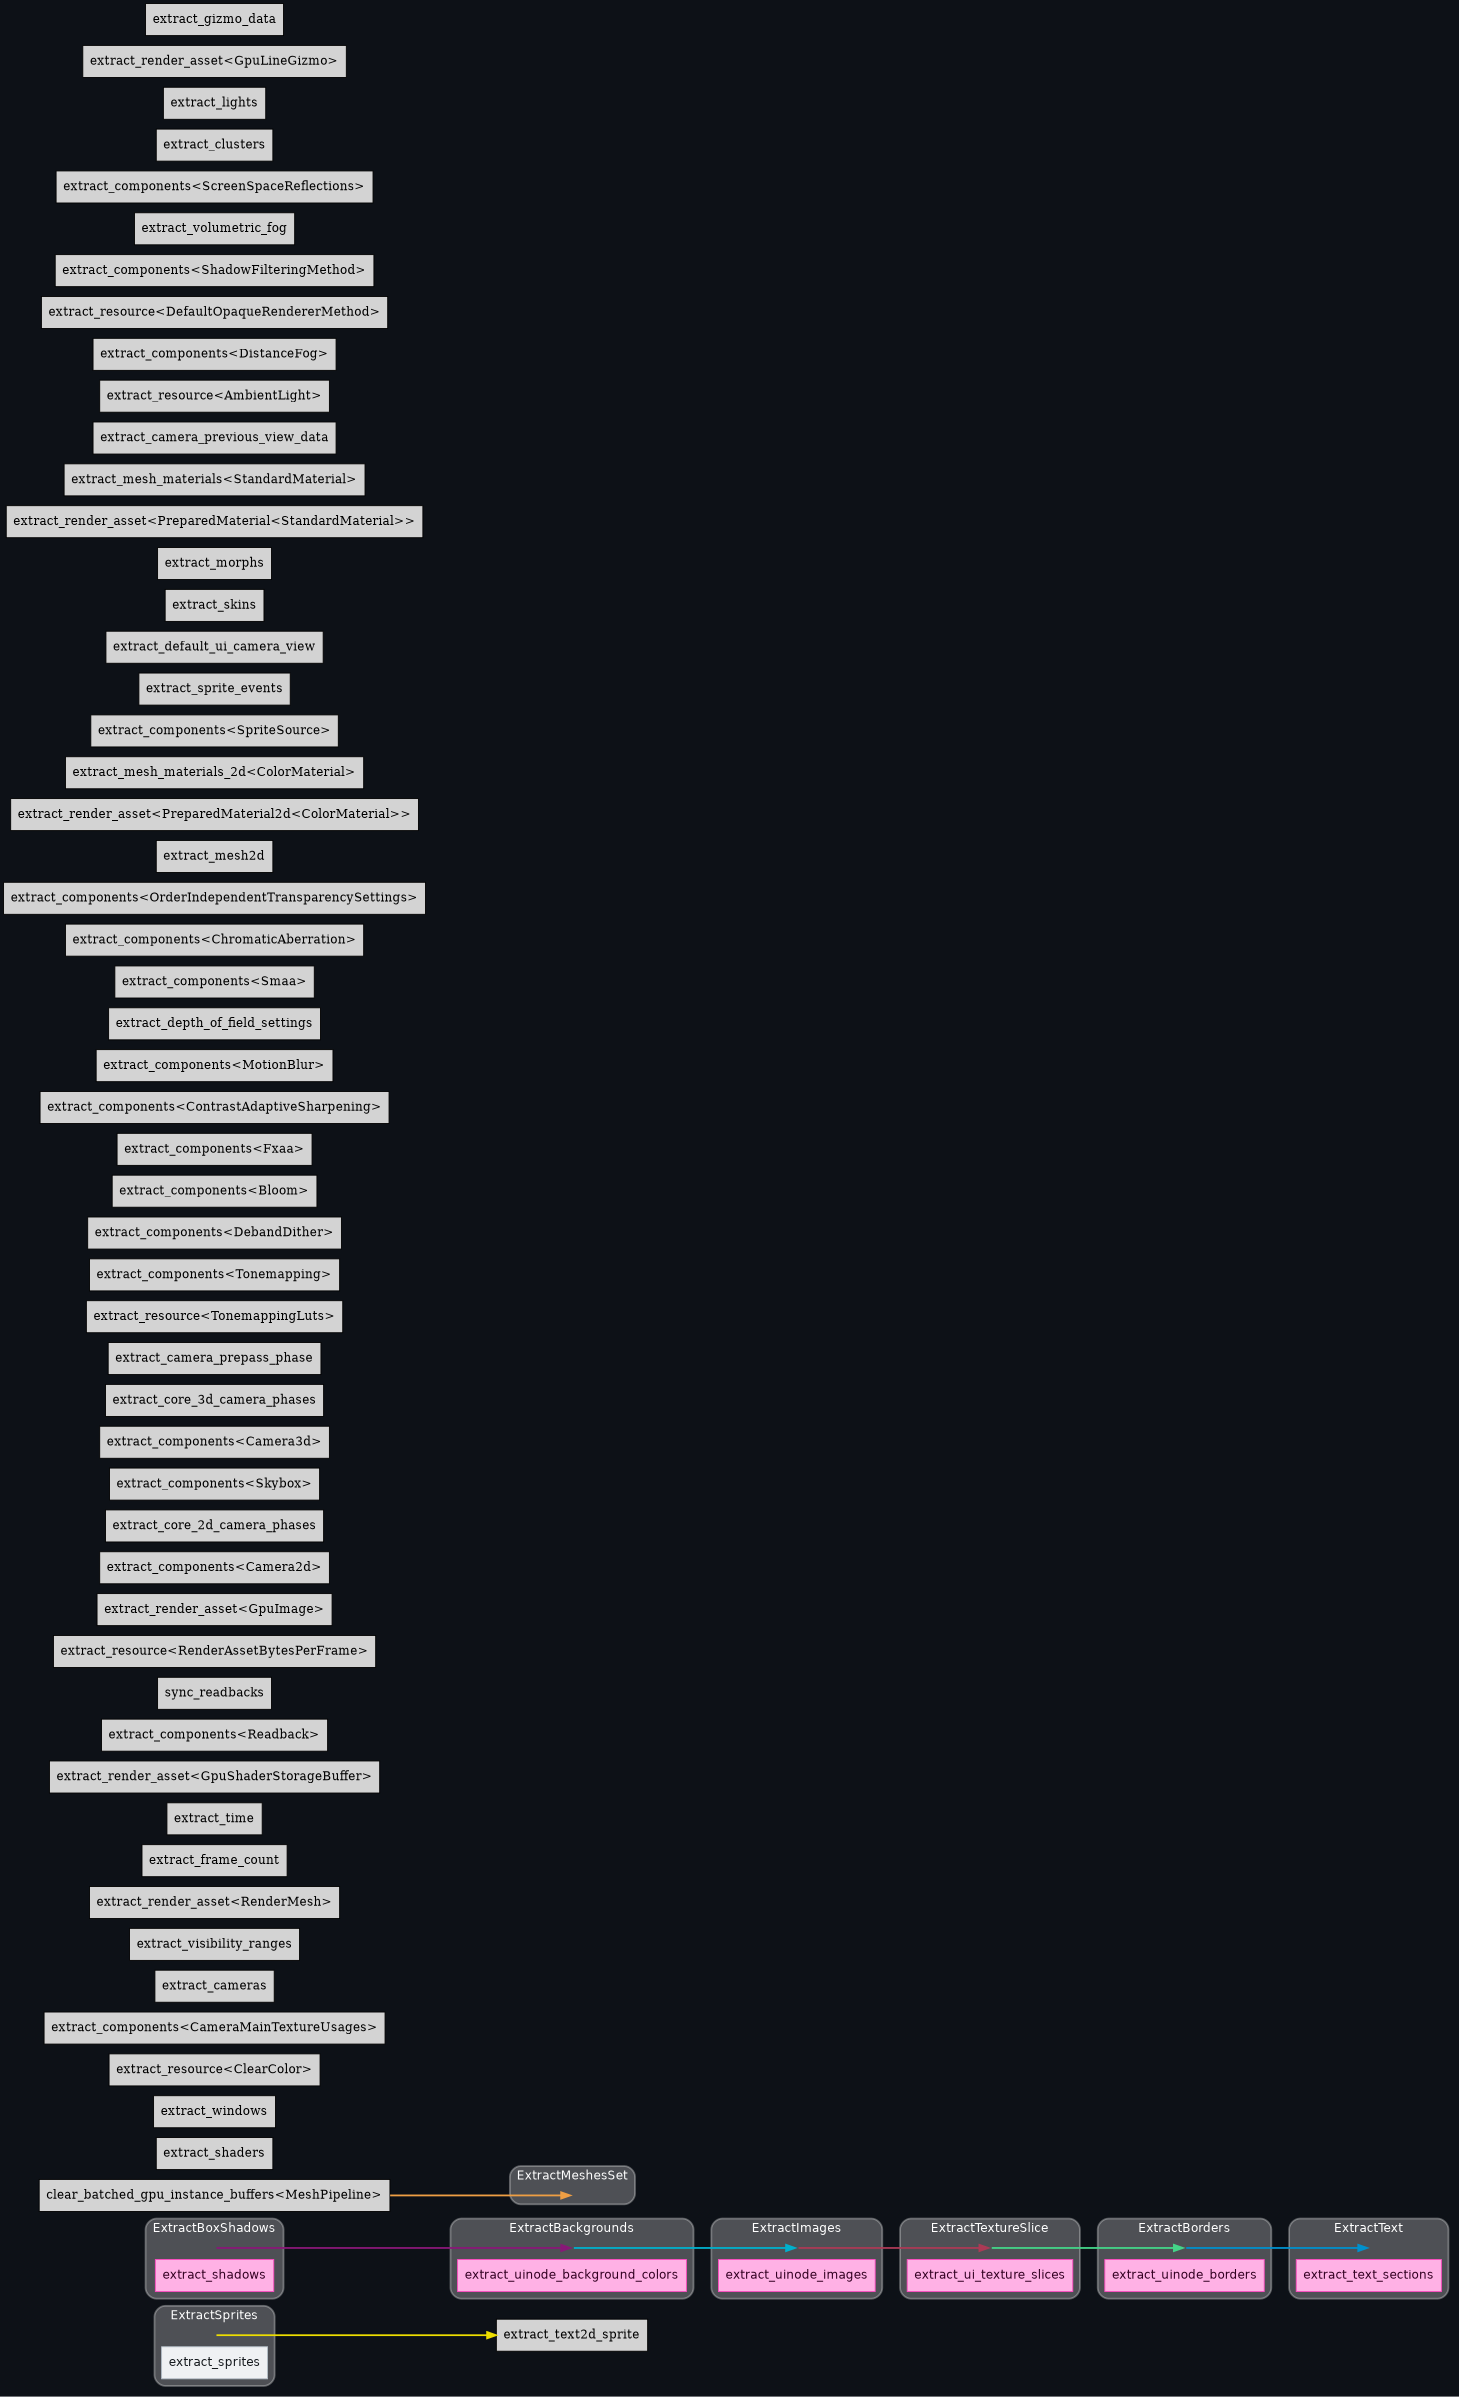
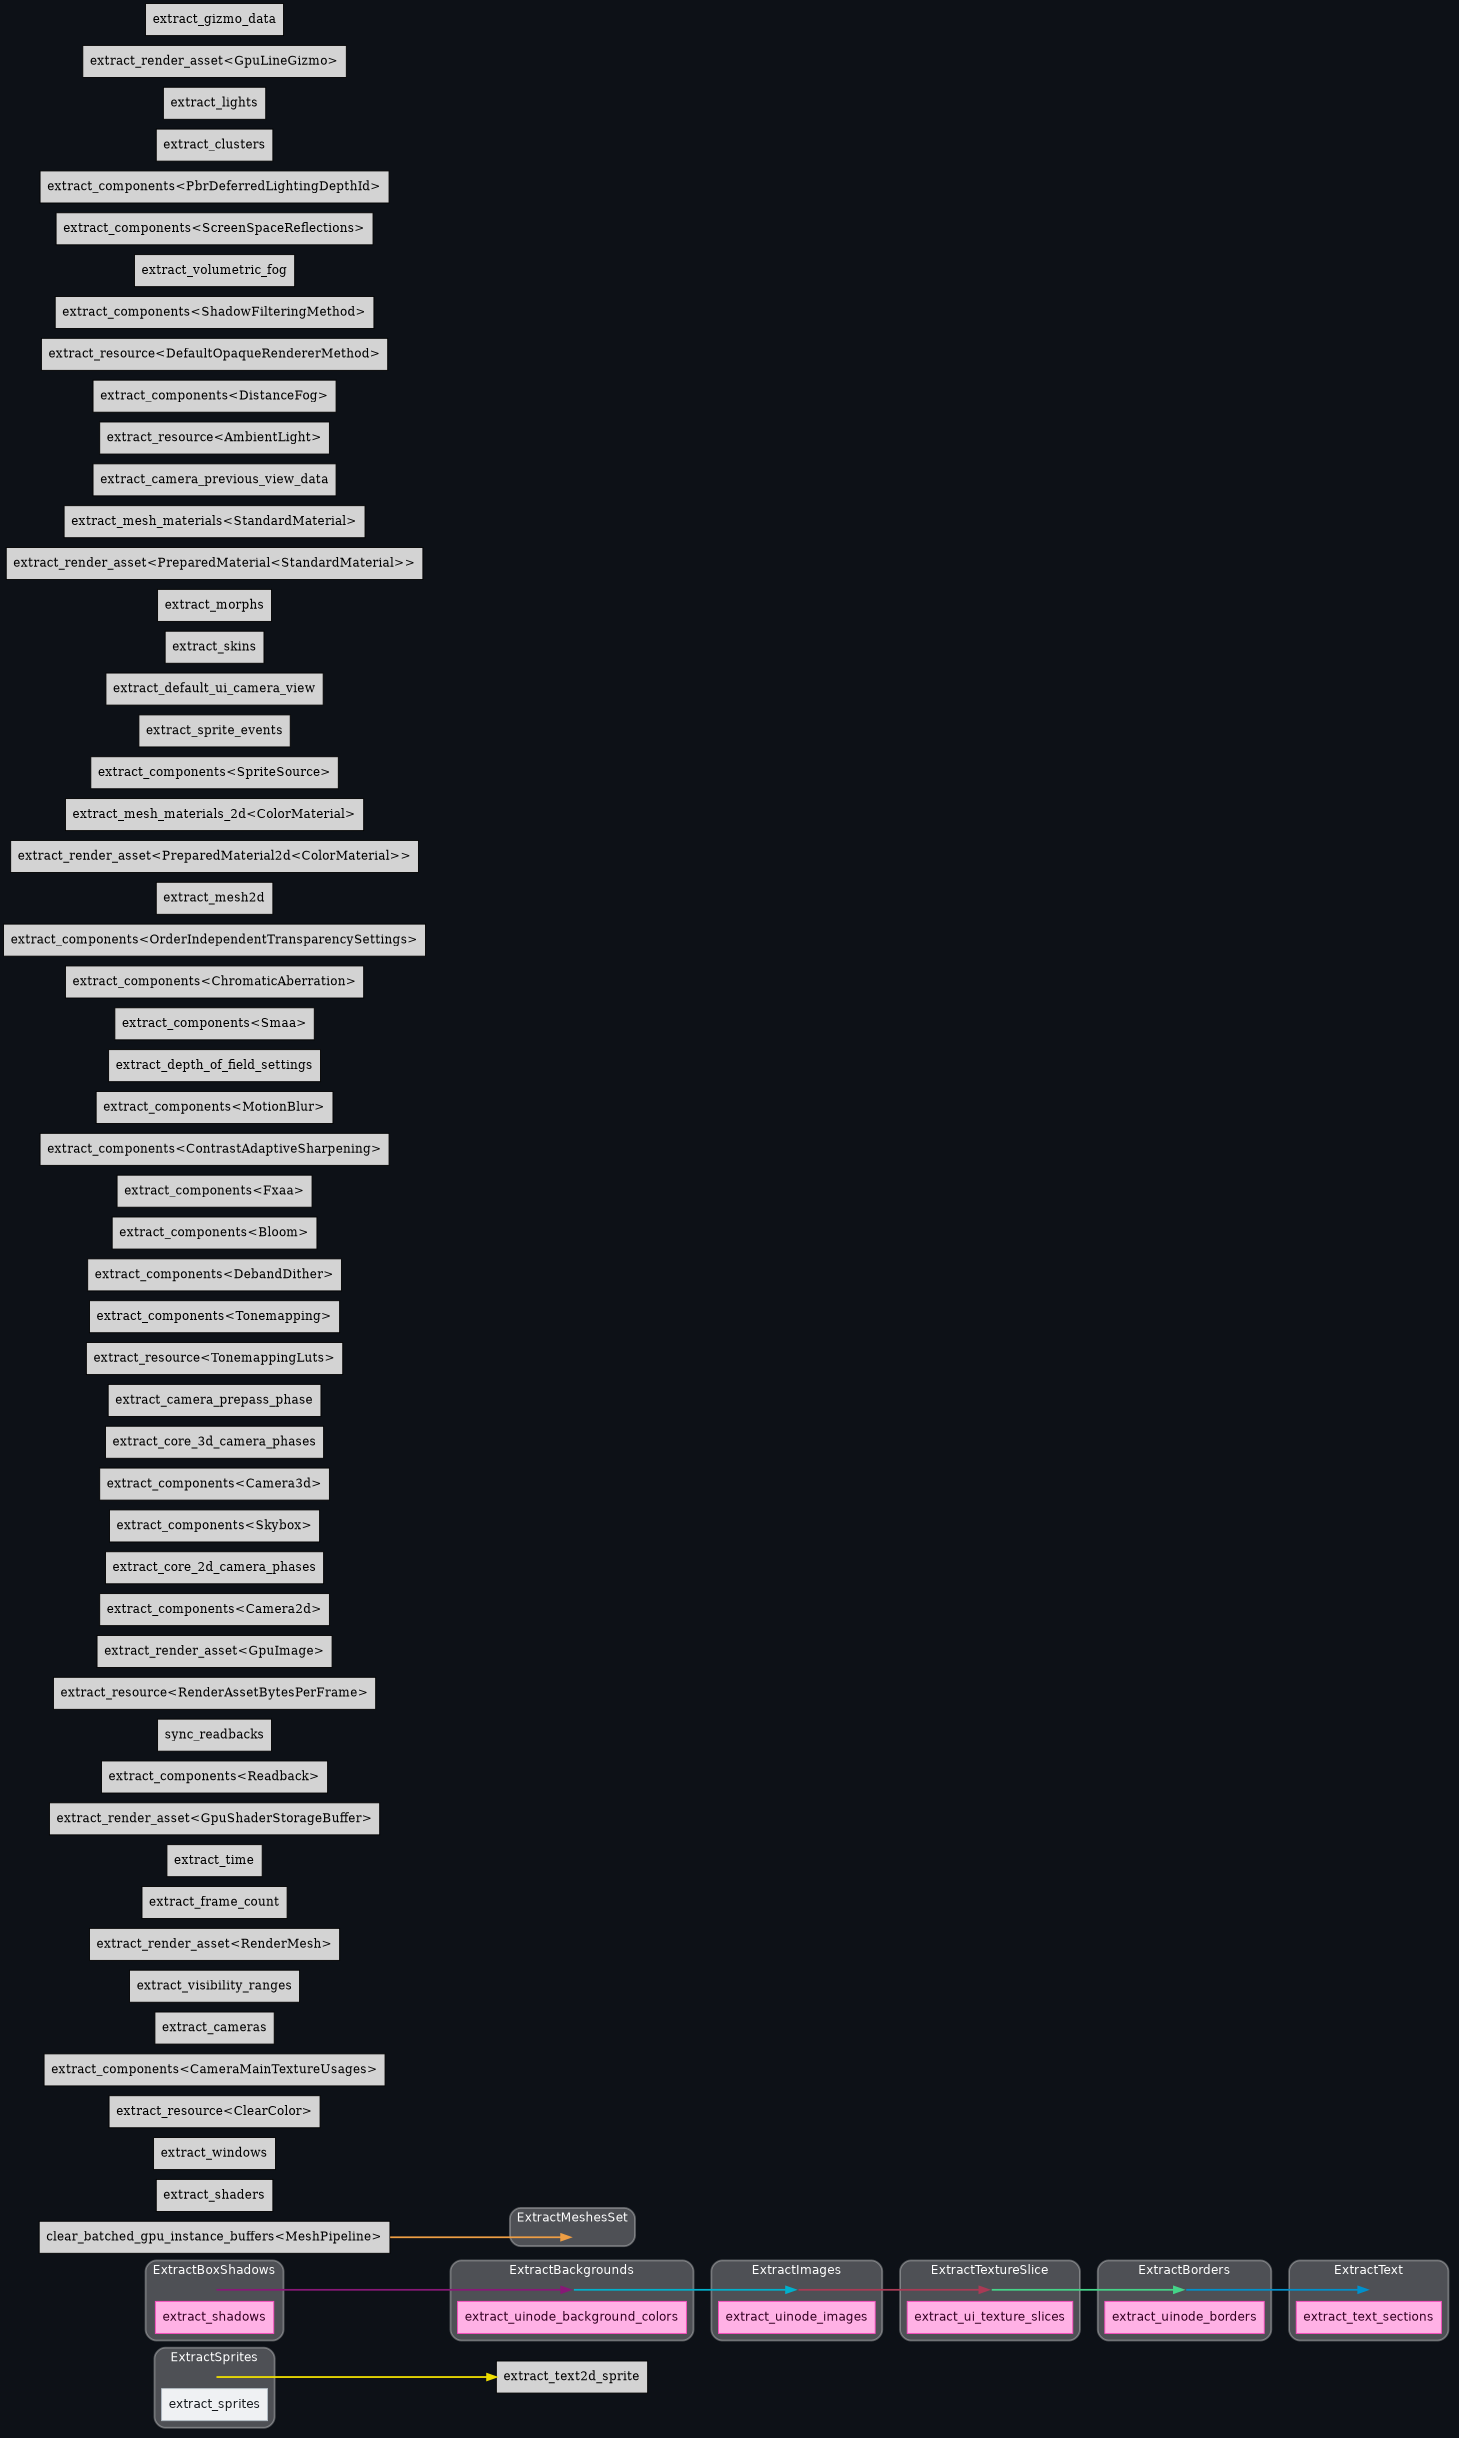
node "extract_components<PbrDeferredLightingDepthId>": added
